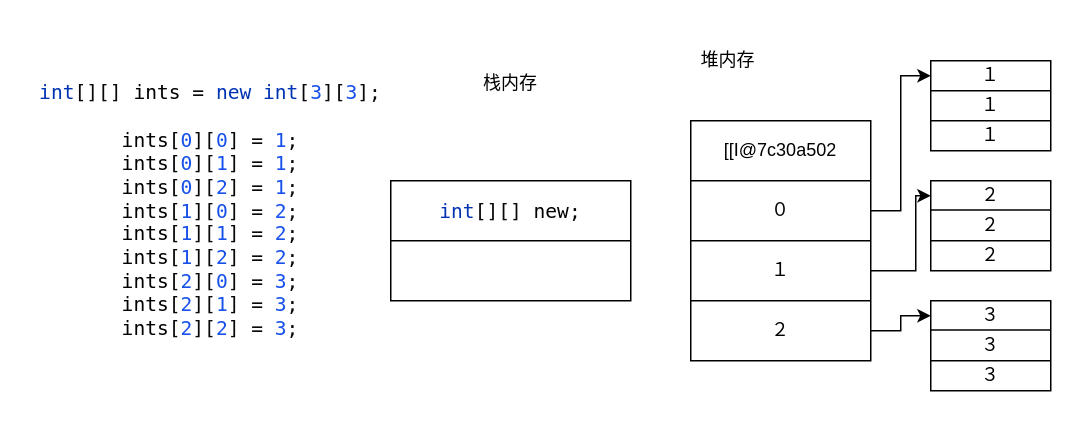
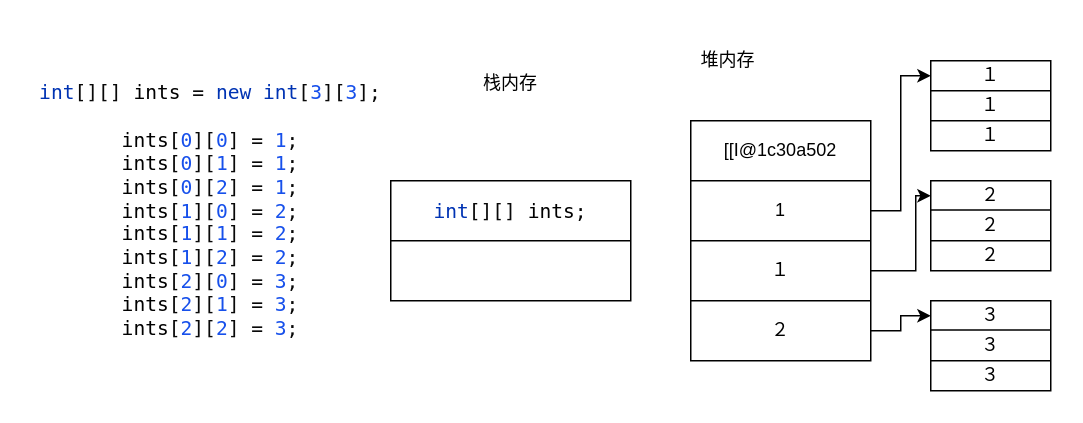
node "[[I@7c30a502": label "[[I@7c30a502" -> "[[I@1c30a502"
node "int[][] new;": label "int[][] new;" -> "int[][] ints;"
node "０": label "０" -> "1"
